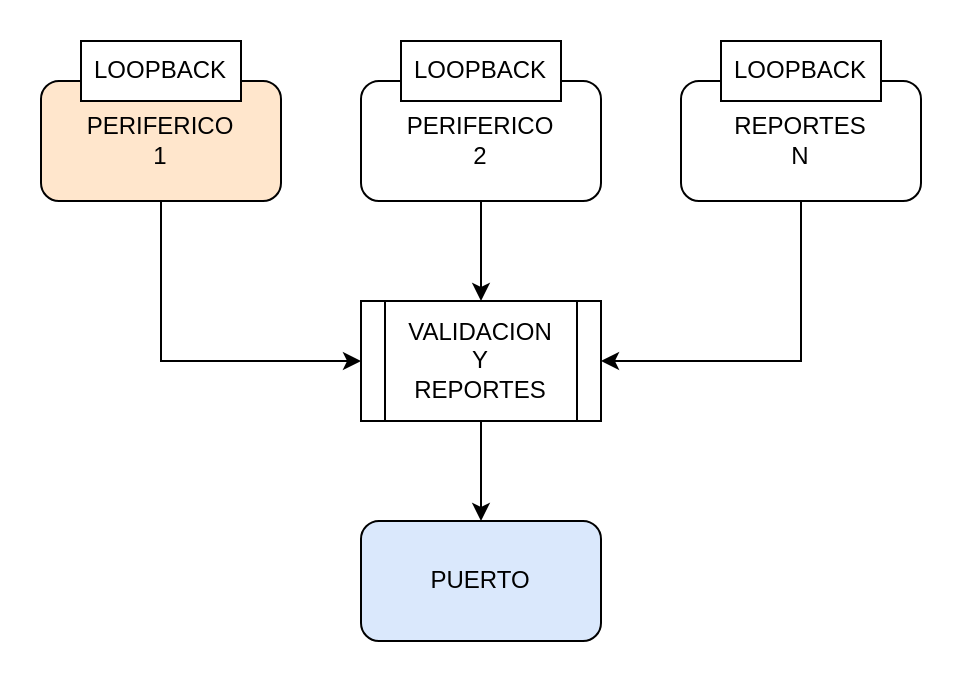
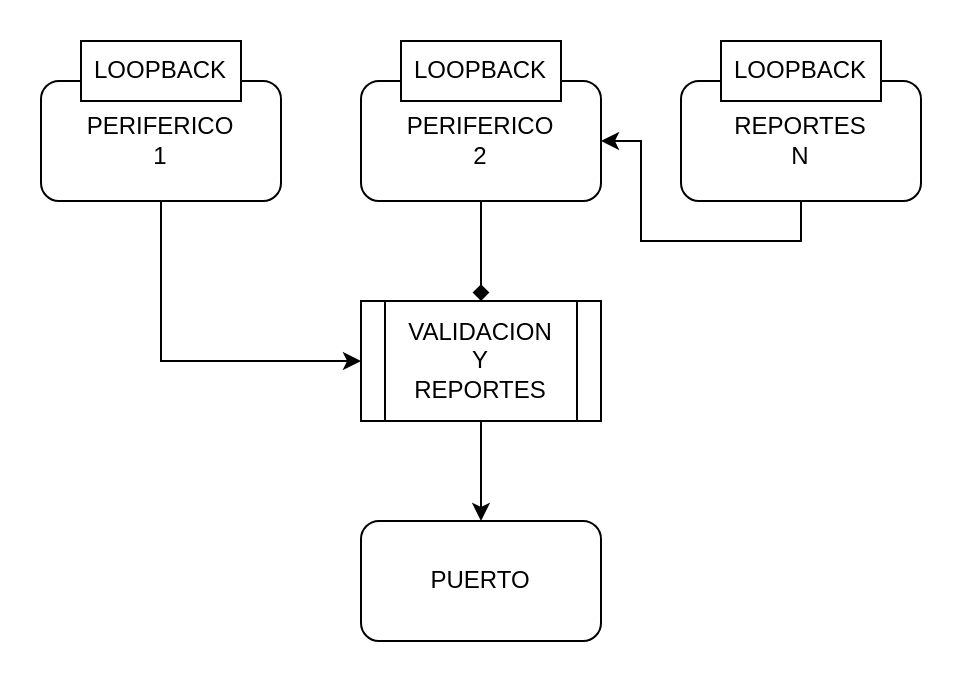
node "PERIFERICO 1": fillcolor #ffe6cc -> #ffffff
edge "PERIFERICO 2" -> "VALIDACION Y REPORTES": arrowhead classic -> diamond
edge "REPORTES N" -> "VALIDACION Y REPORTES": now "REPORTES N" -> "PERIFERICO 2"
node "PUERTO": fillcolor #dae8fc -> #ffffff
